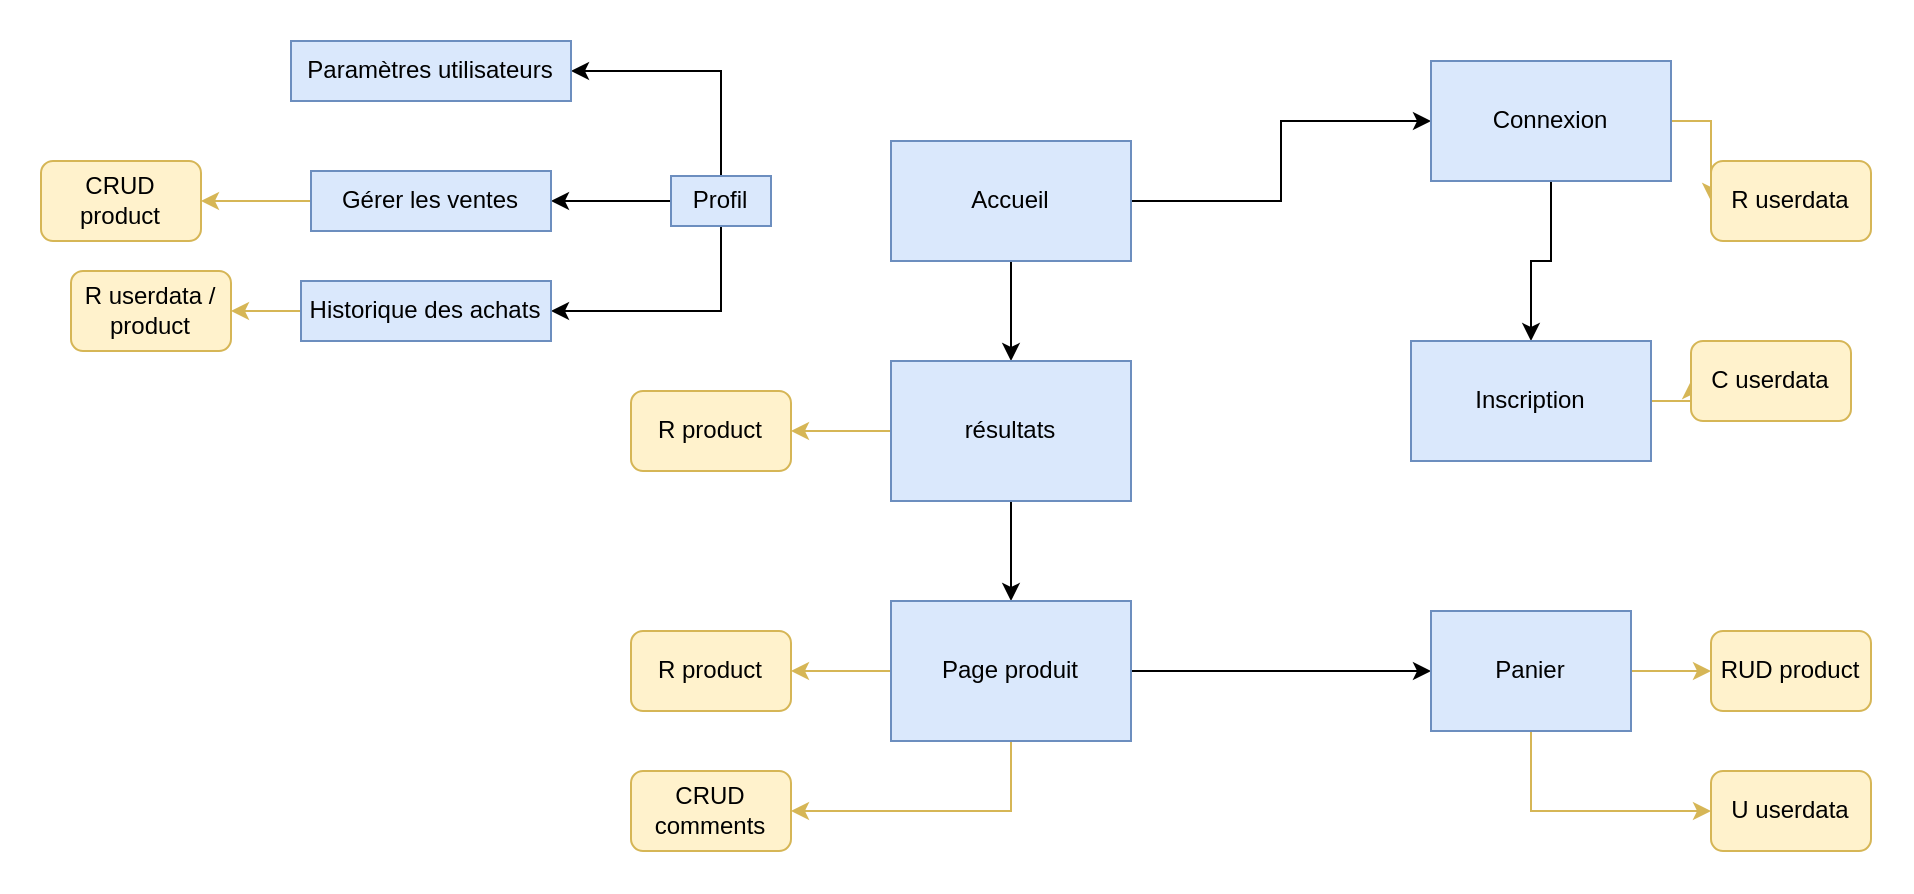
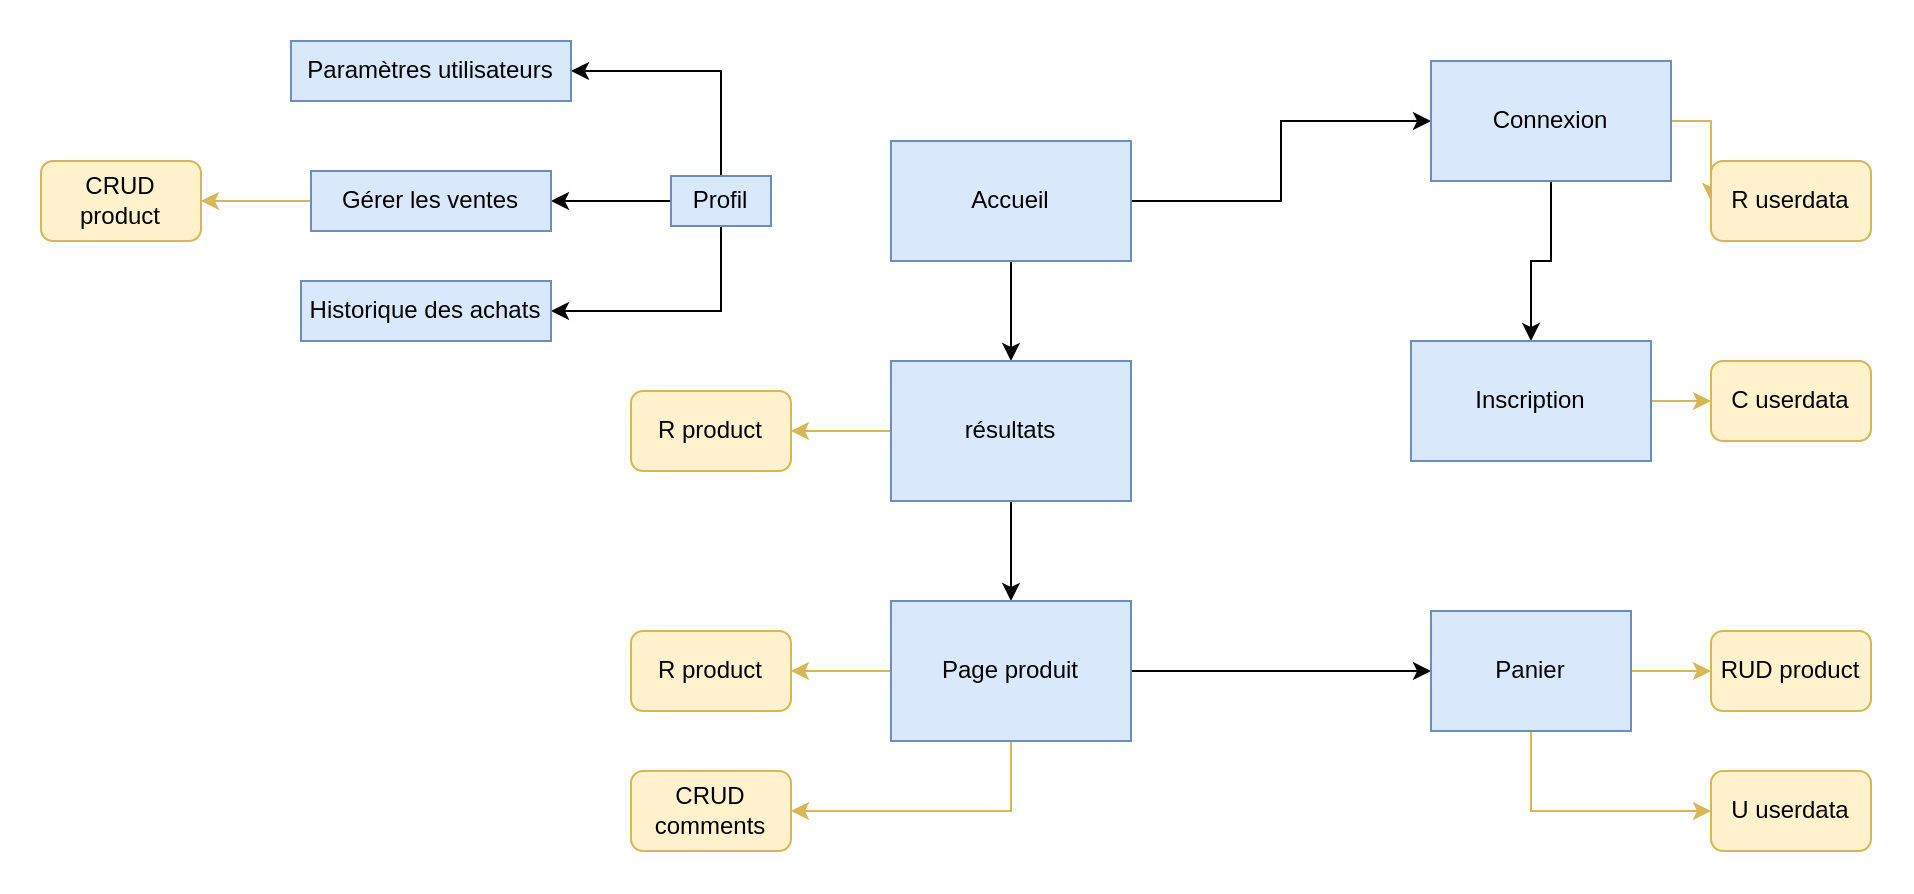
node "R userdata / product": removed
edge "Historique des achats" -> "R userdata / product": removed
node "C userdata": moved (1771, 381) -> (1791, 401)
